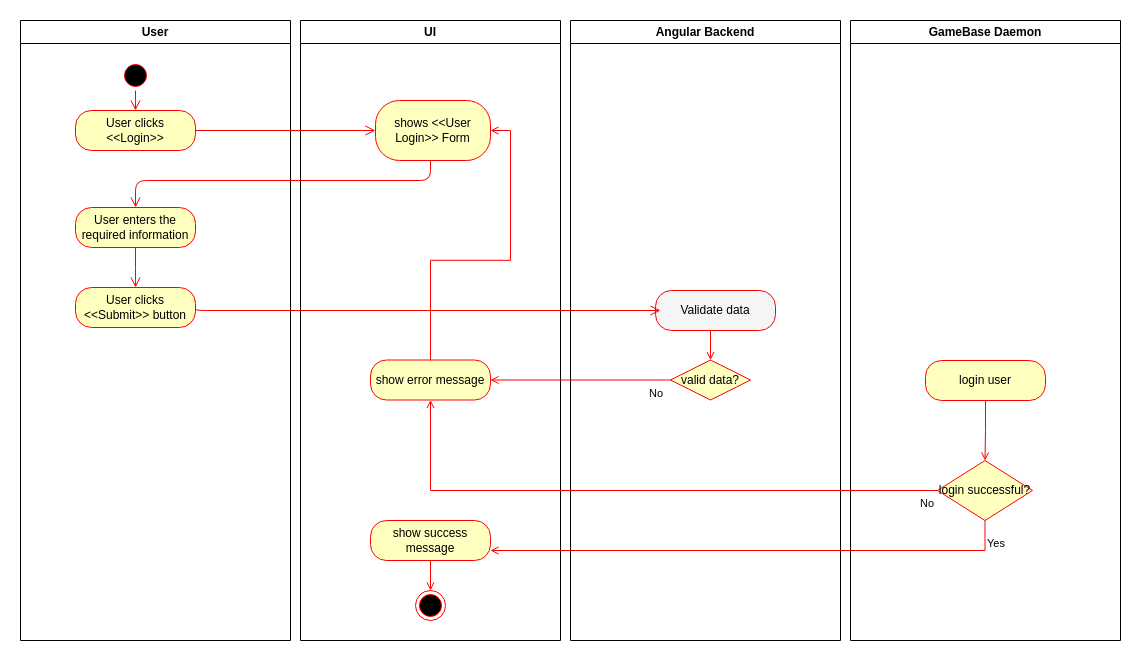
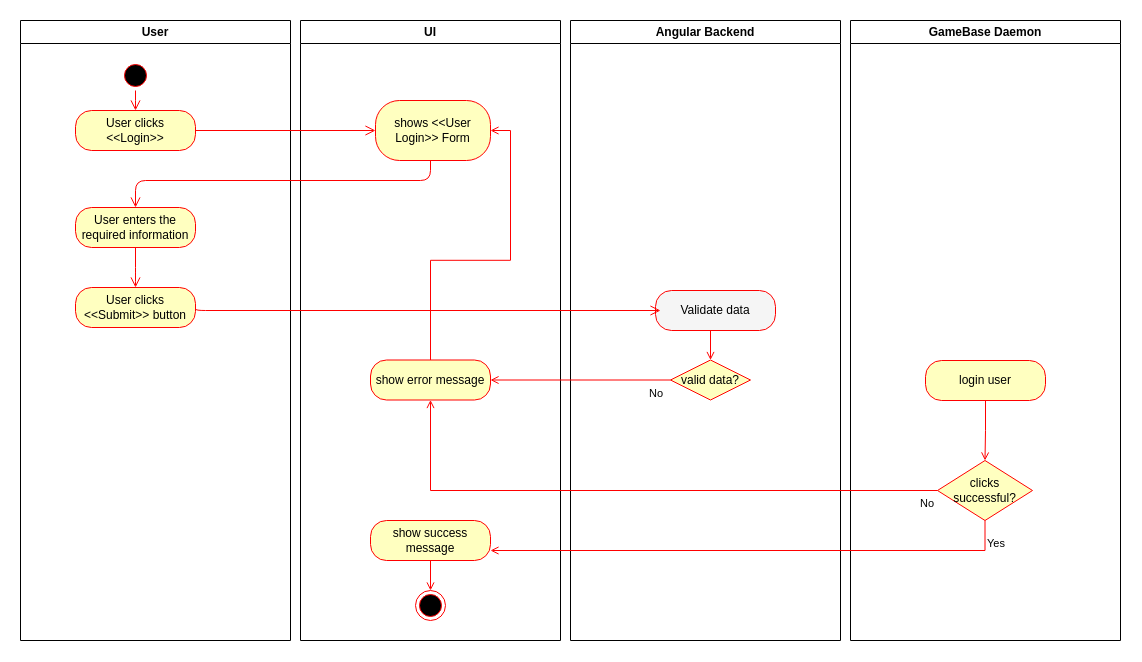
node "login successful?": label "login successful?" -> "clicks successful?"
